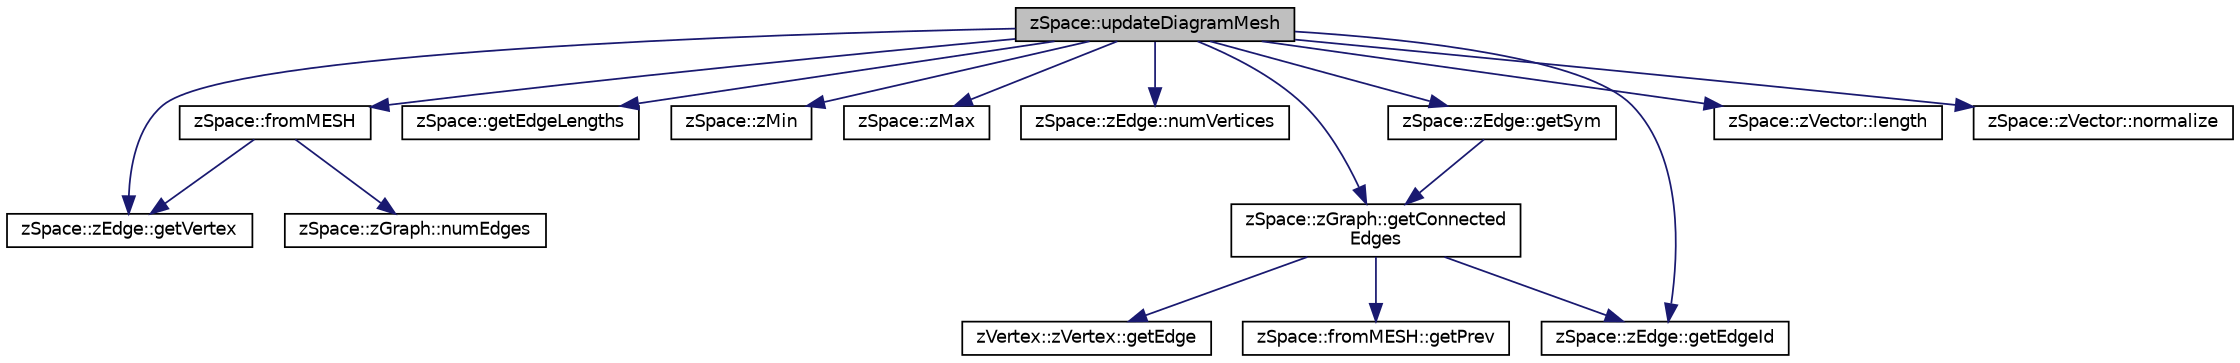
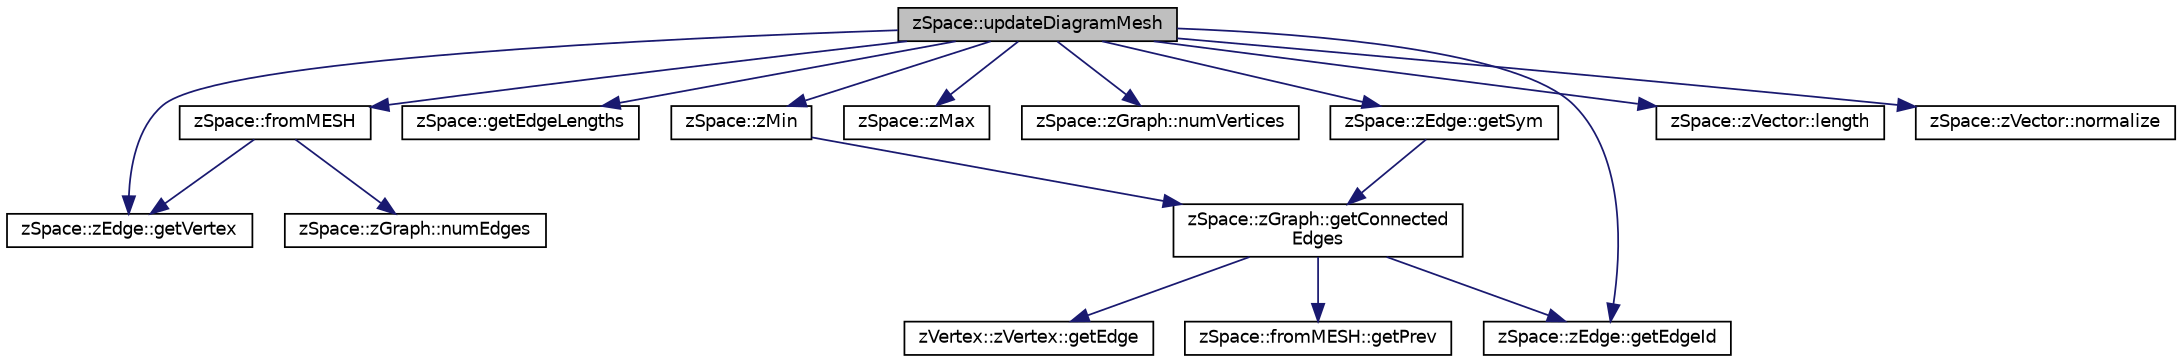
edge "zSpace::updateDiagramMesh" -> "zSpace::zGraph::getConnected Edges": now "zSpace::zMin" -> "zSpace::zGraph::getConnected Edges"
node "zSpace::zEdge::numVertices": label "zSpace::zEdge::numVertices" -> "zSpace::zGraph::numVertices"
